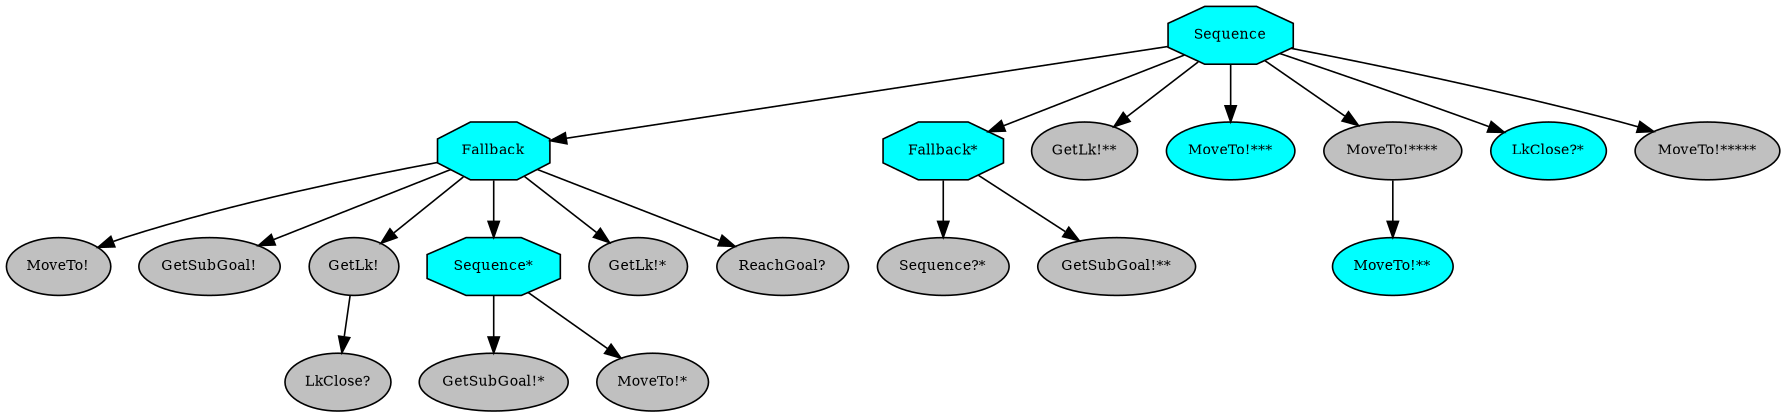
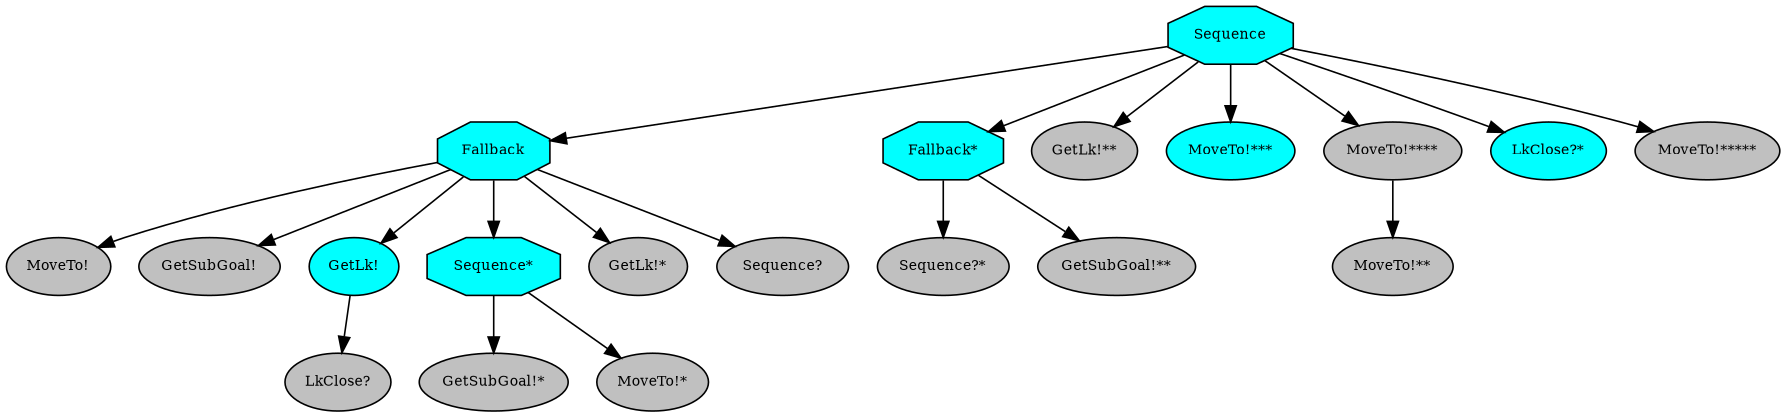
node "GetLk!": fillcolor gray -> cyan
node "ReachGoal?": label "ReachGoal?" -> "Sequence?"
node "MoveTo!**": fillcolor cyan -> gray
